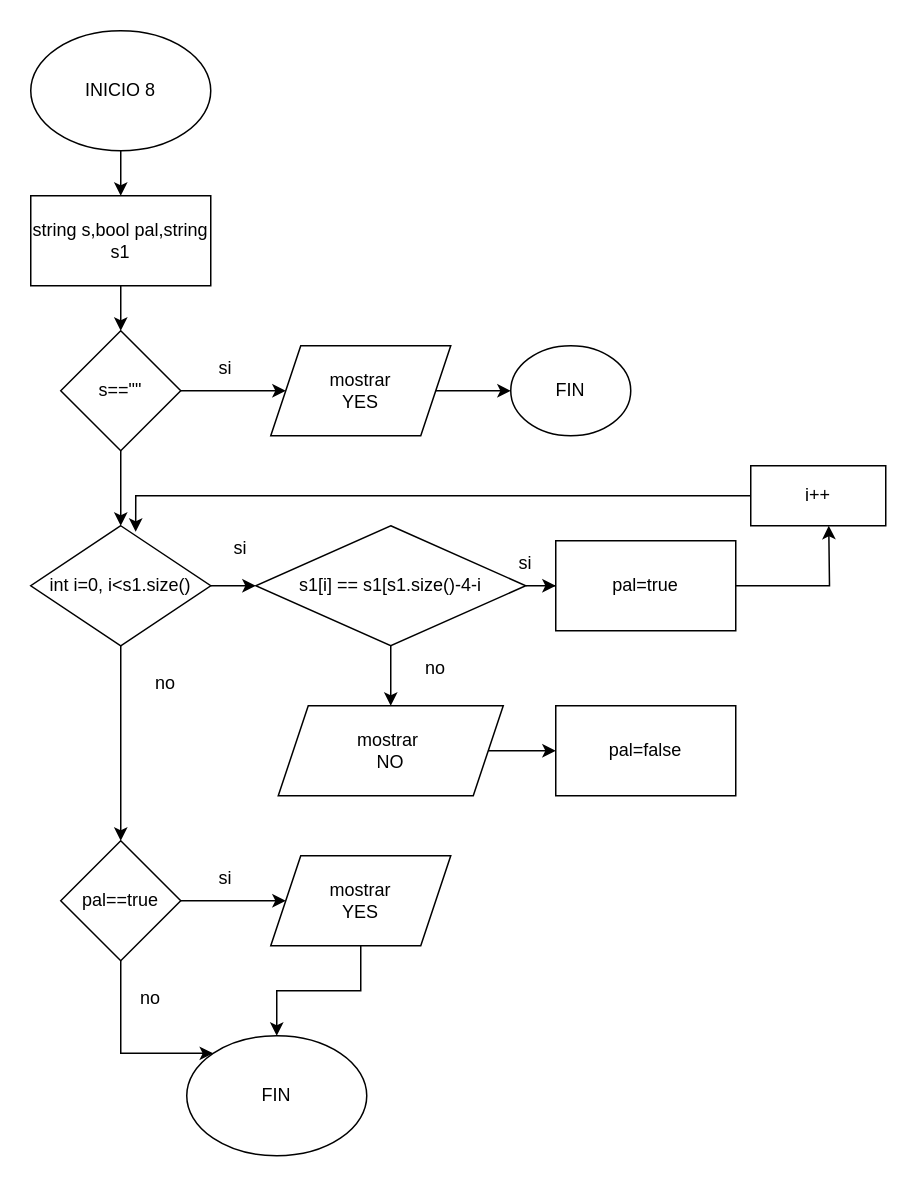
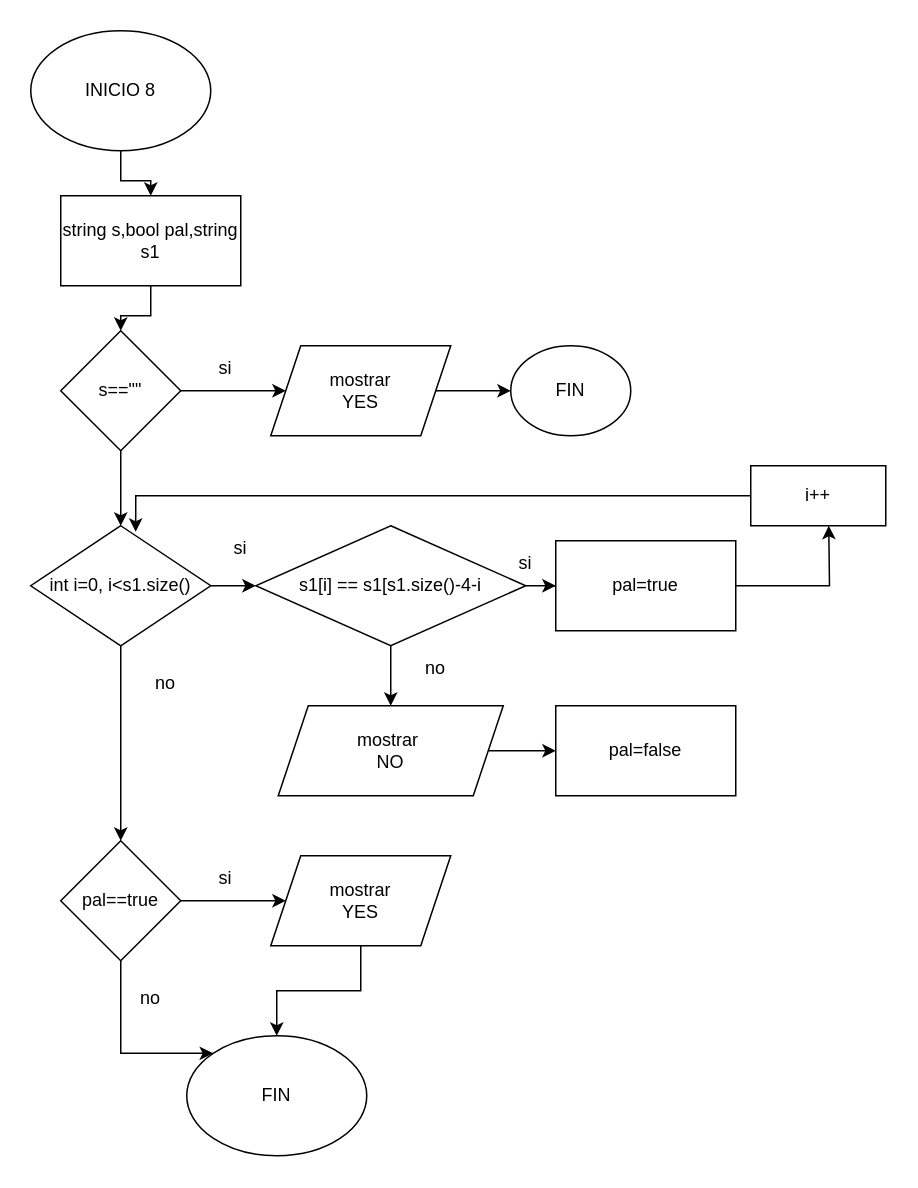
node "string s,bool pal,string s1": moved (121, 241) -> (151, 241)
